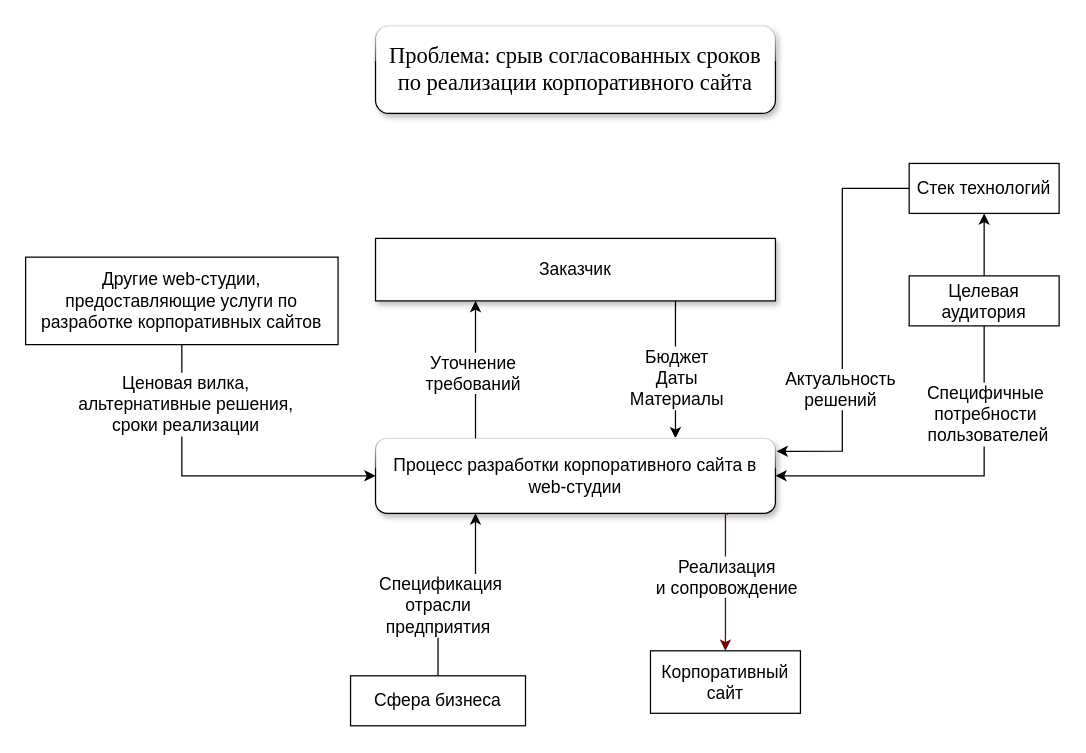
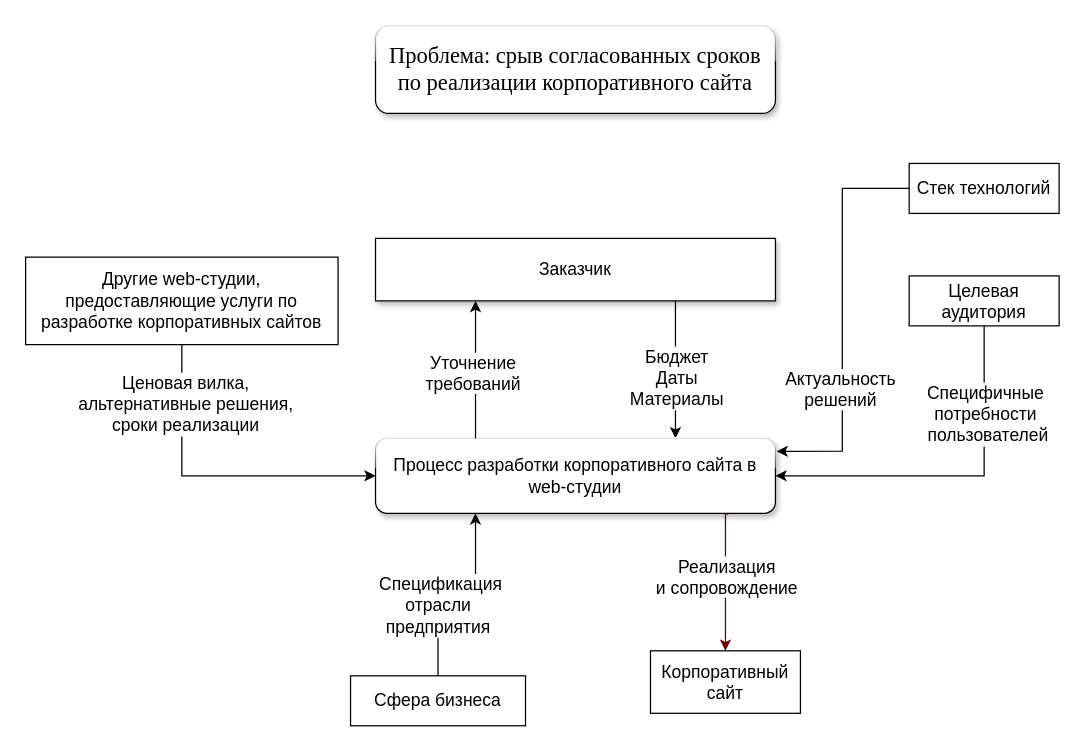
edge "Целевая аудитория" -> "Стек технологий": removed
